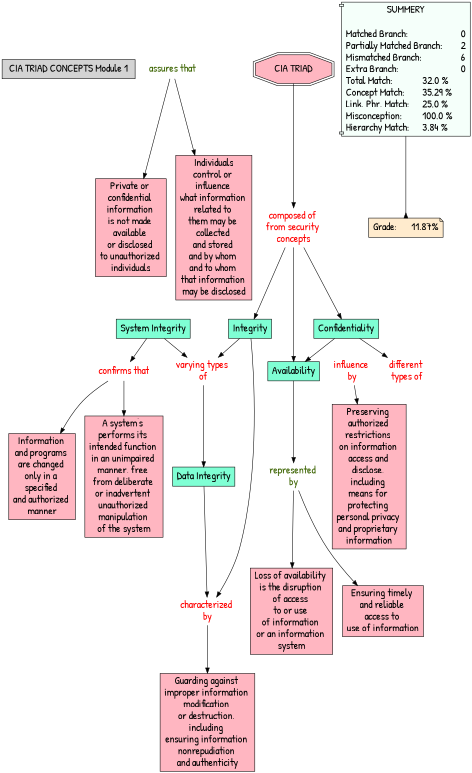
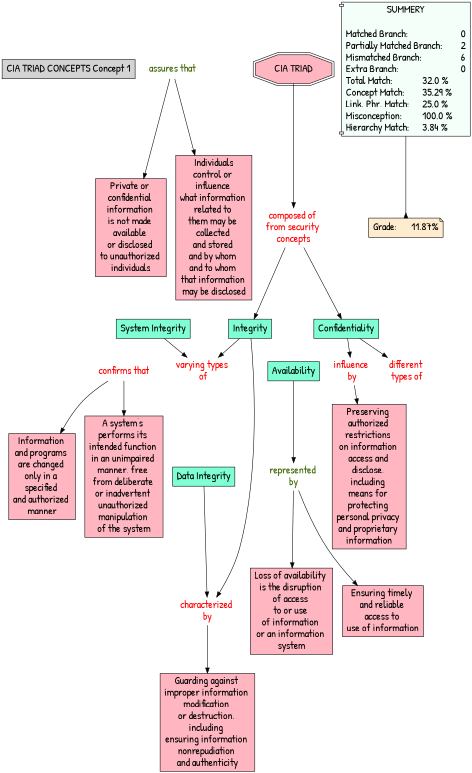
node "CIA TRIAD CONCEPTS Module 1": label "CIA TRIAD CONCEPTS Module 1" -> "CIA TRIAD CONCEPTS Concept 1"
edge "composed of from security concepts" -> "Availability": removed
edge "System Integrity" -> "confirms that": removed
edge "Confidentiality" -> "Availability": now "Confidentiality" -> "influence by"
edge "varying types of" -> "Data Integrity": removed
